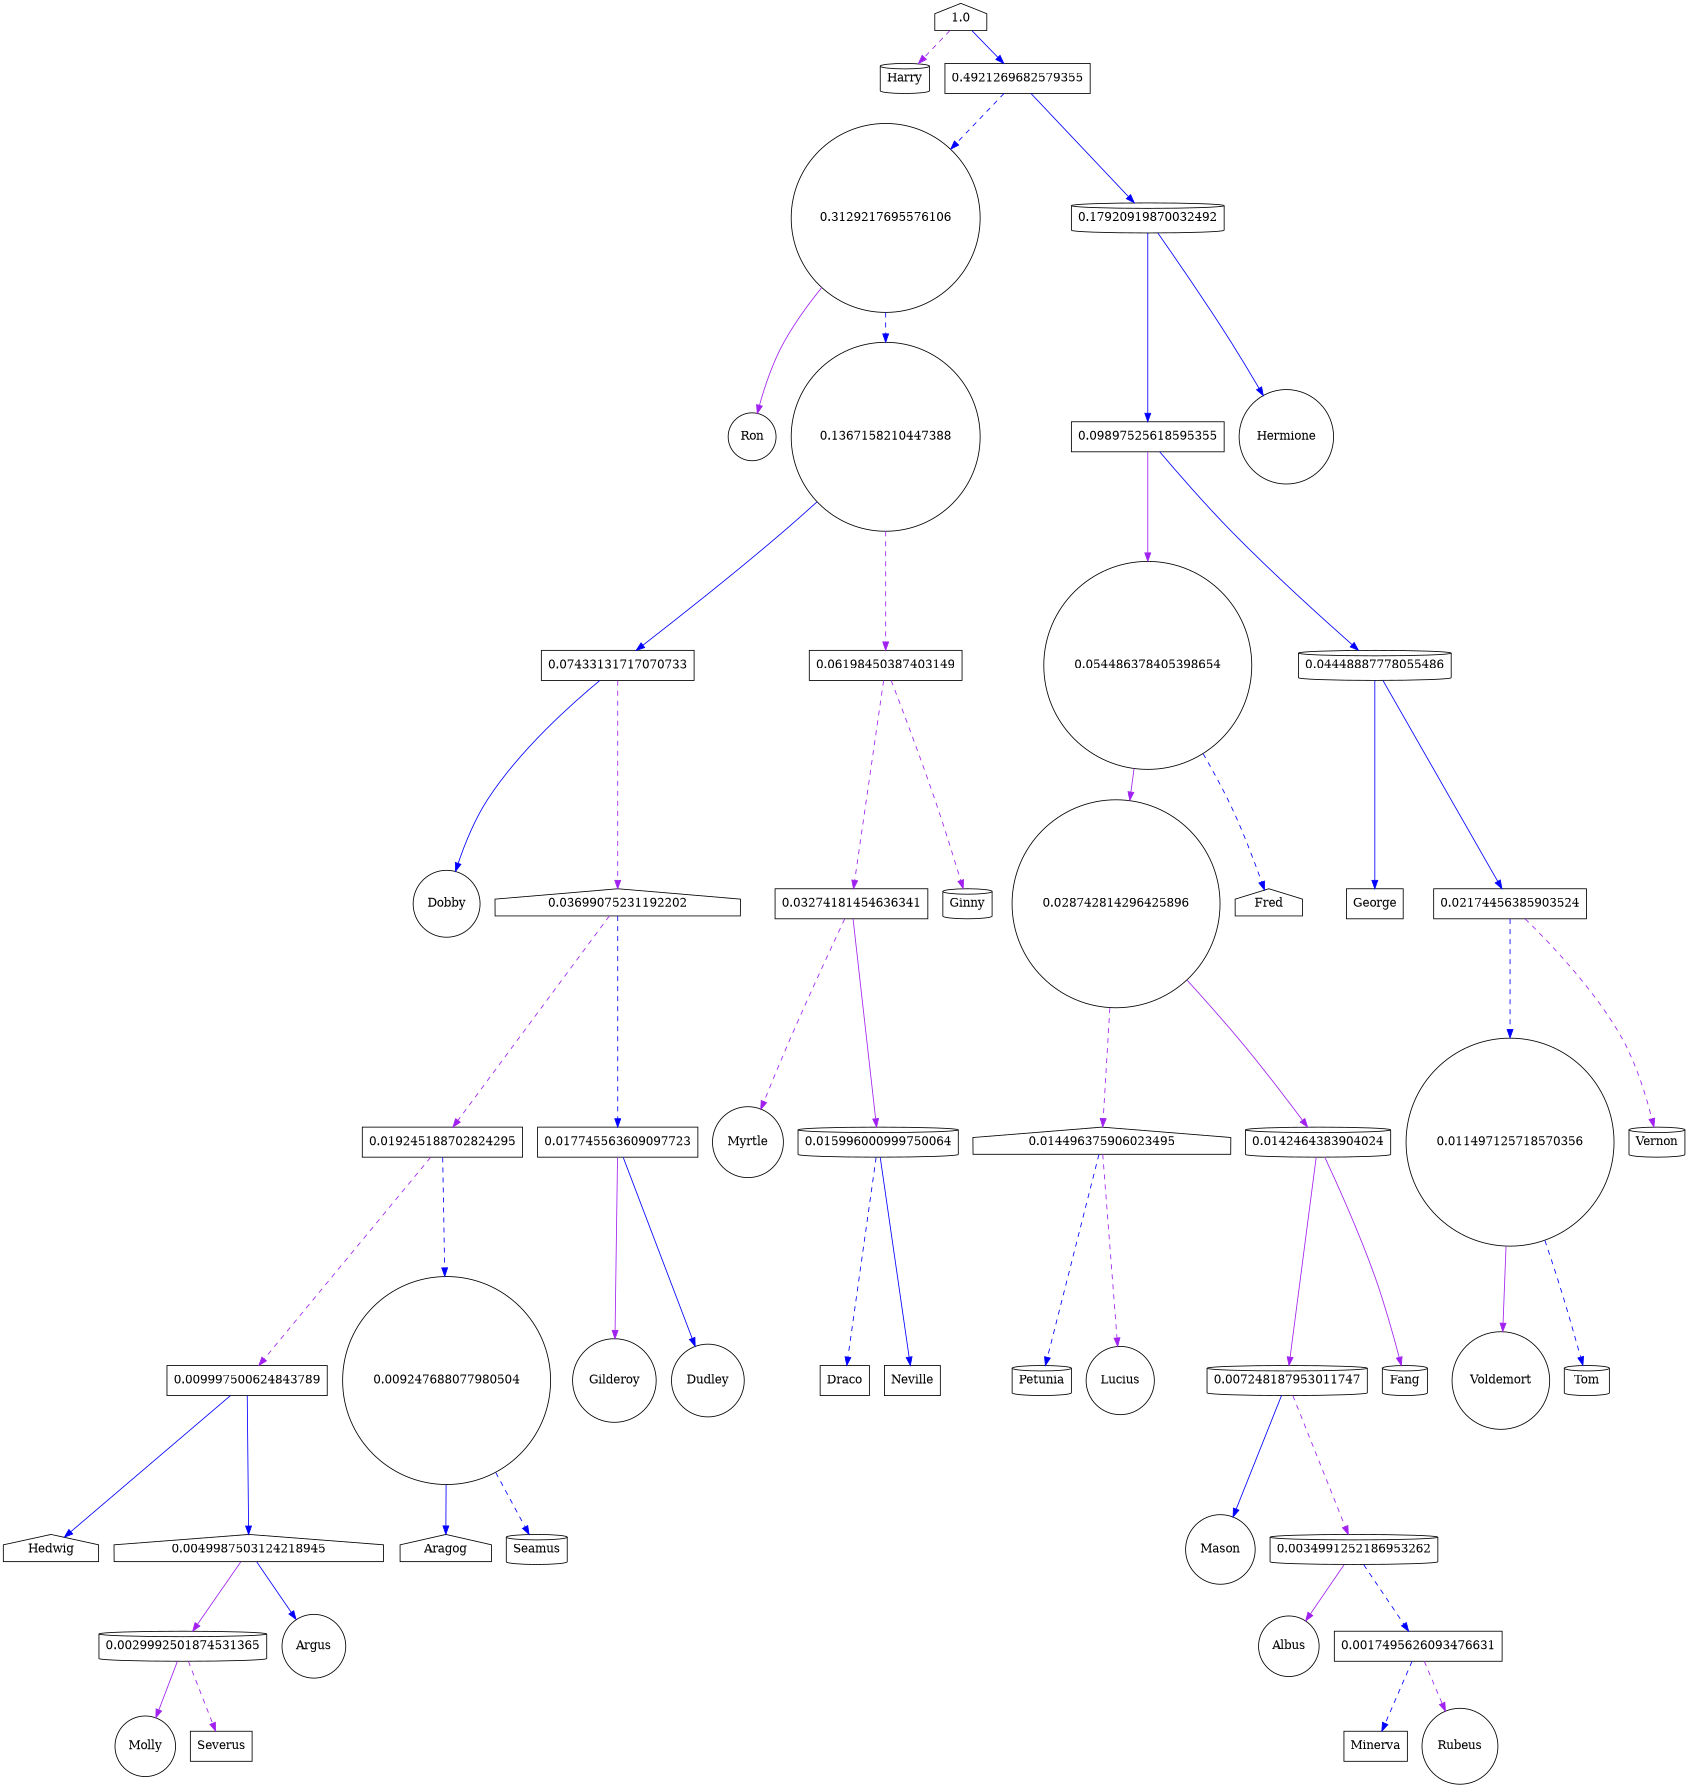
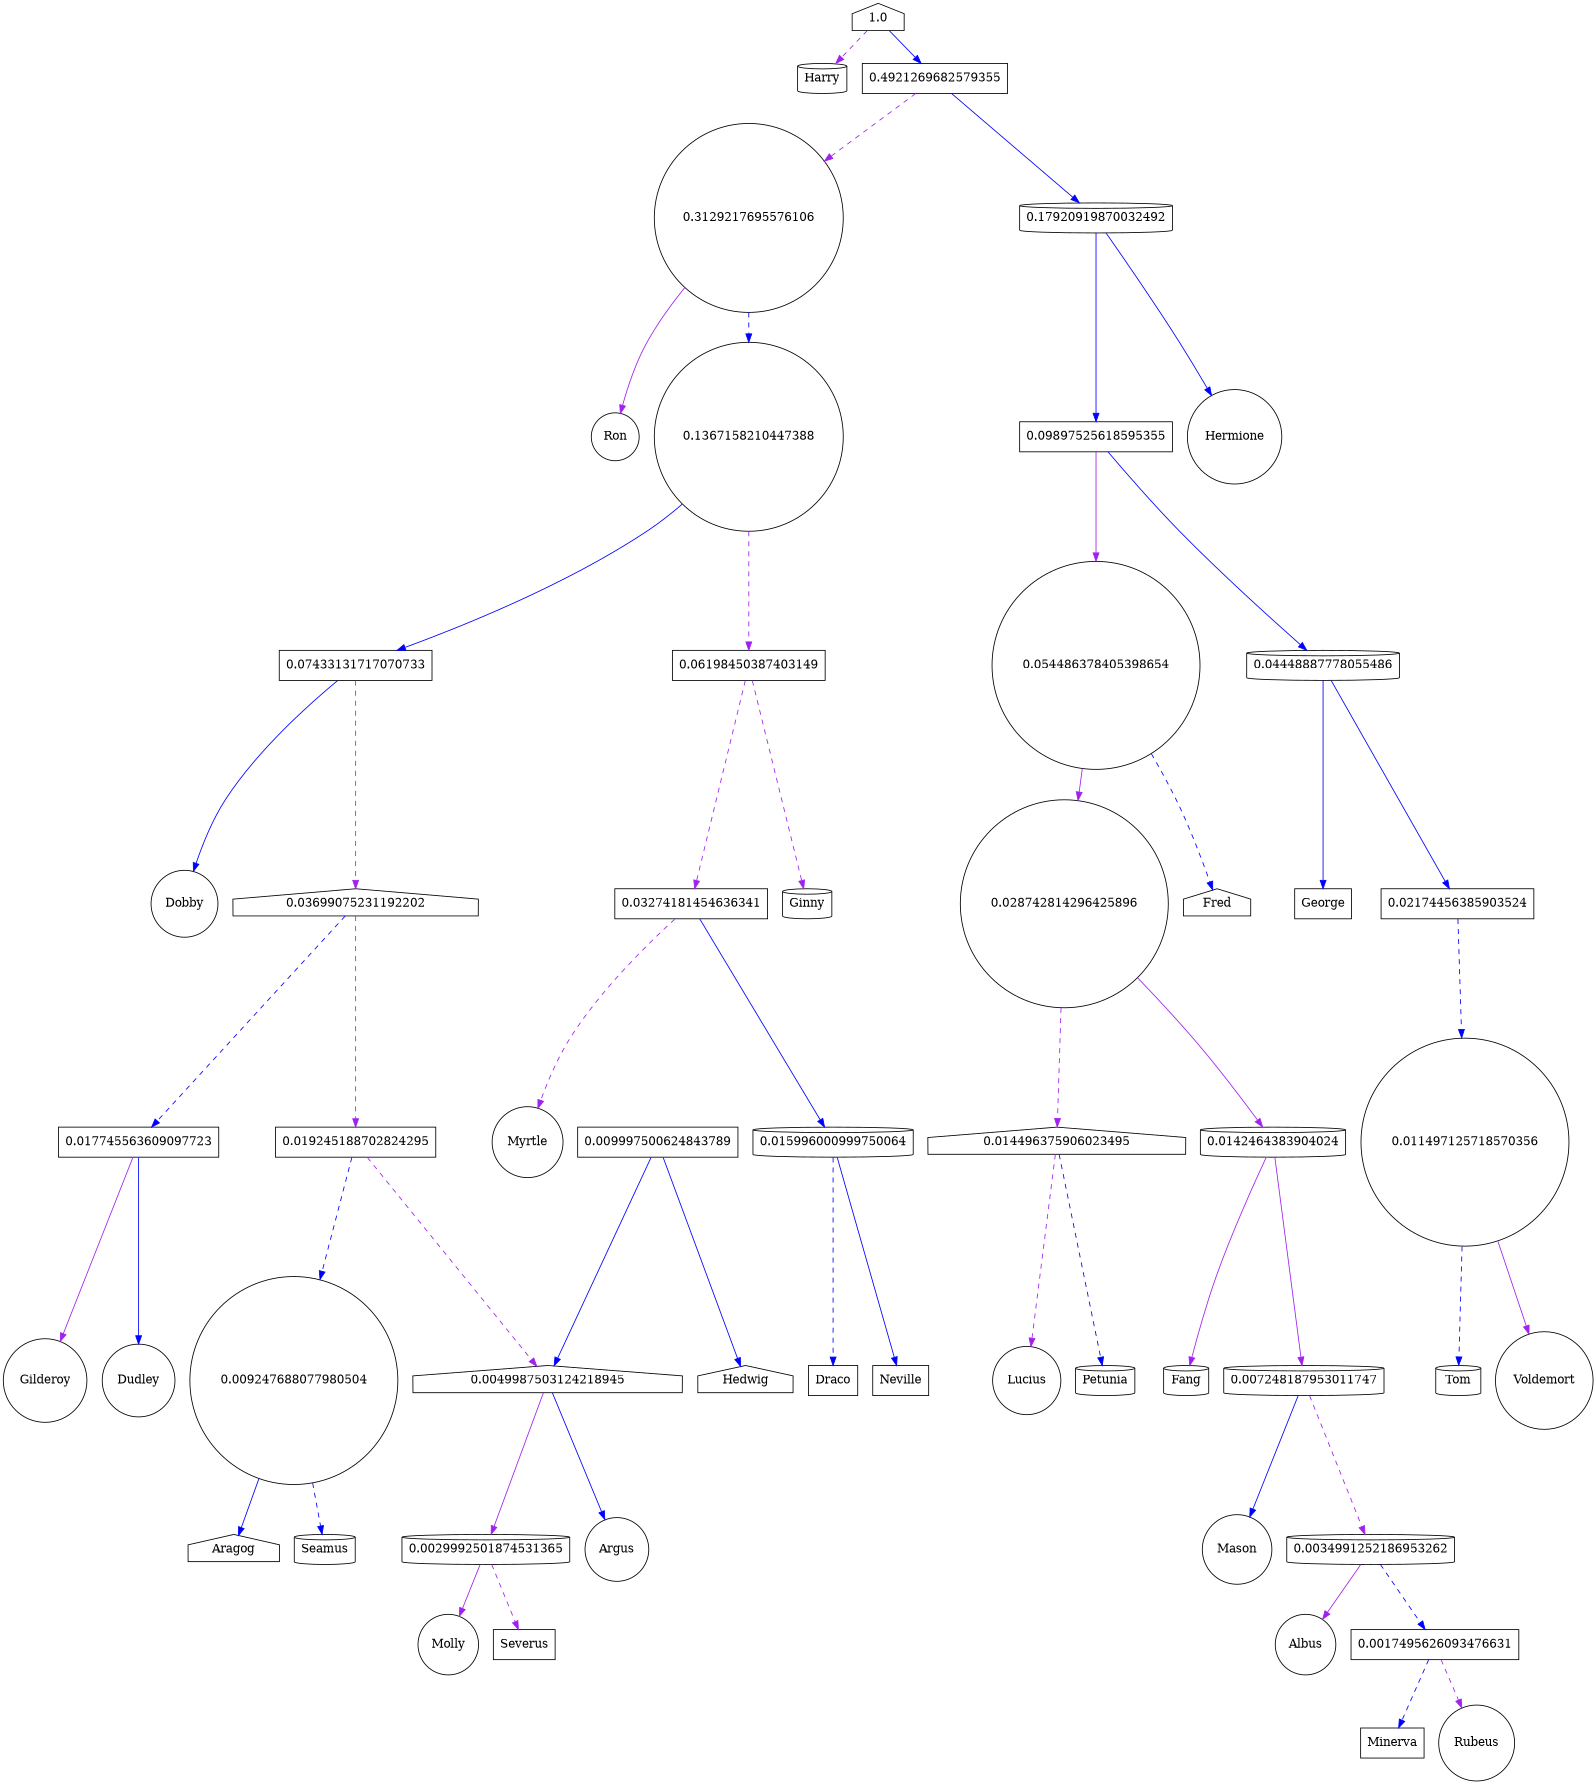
edge "0.4921269682579355" -> "0.3129217695576106": color blue -> purple
edge "0.03274181454636341" -> "0.015996000999750064": color purple -> blue
node "Vernon": removed
edge "0.019245188702824295" -> "0.009997500624843789": now "0.019245188702824295" -> "0.0049987503124218945"
